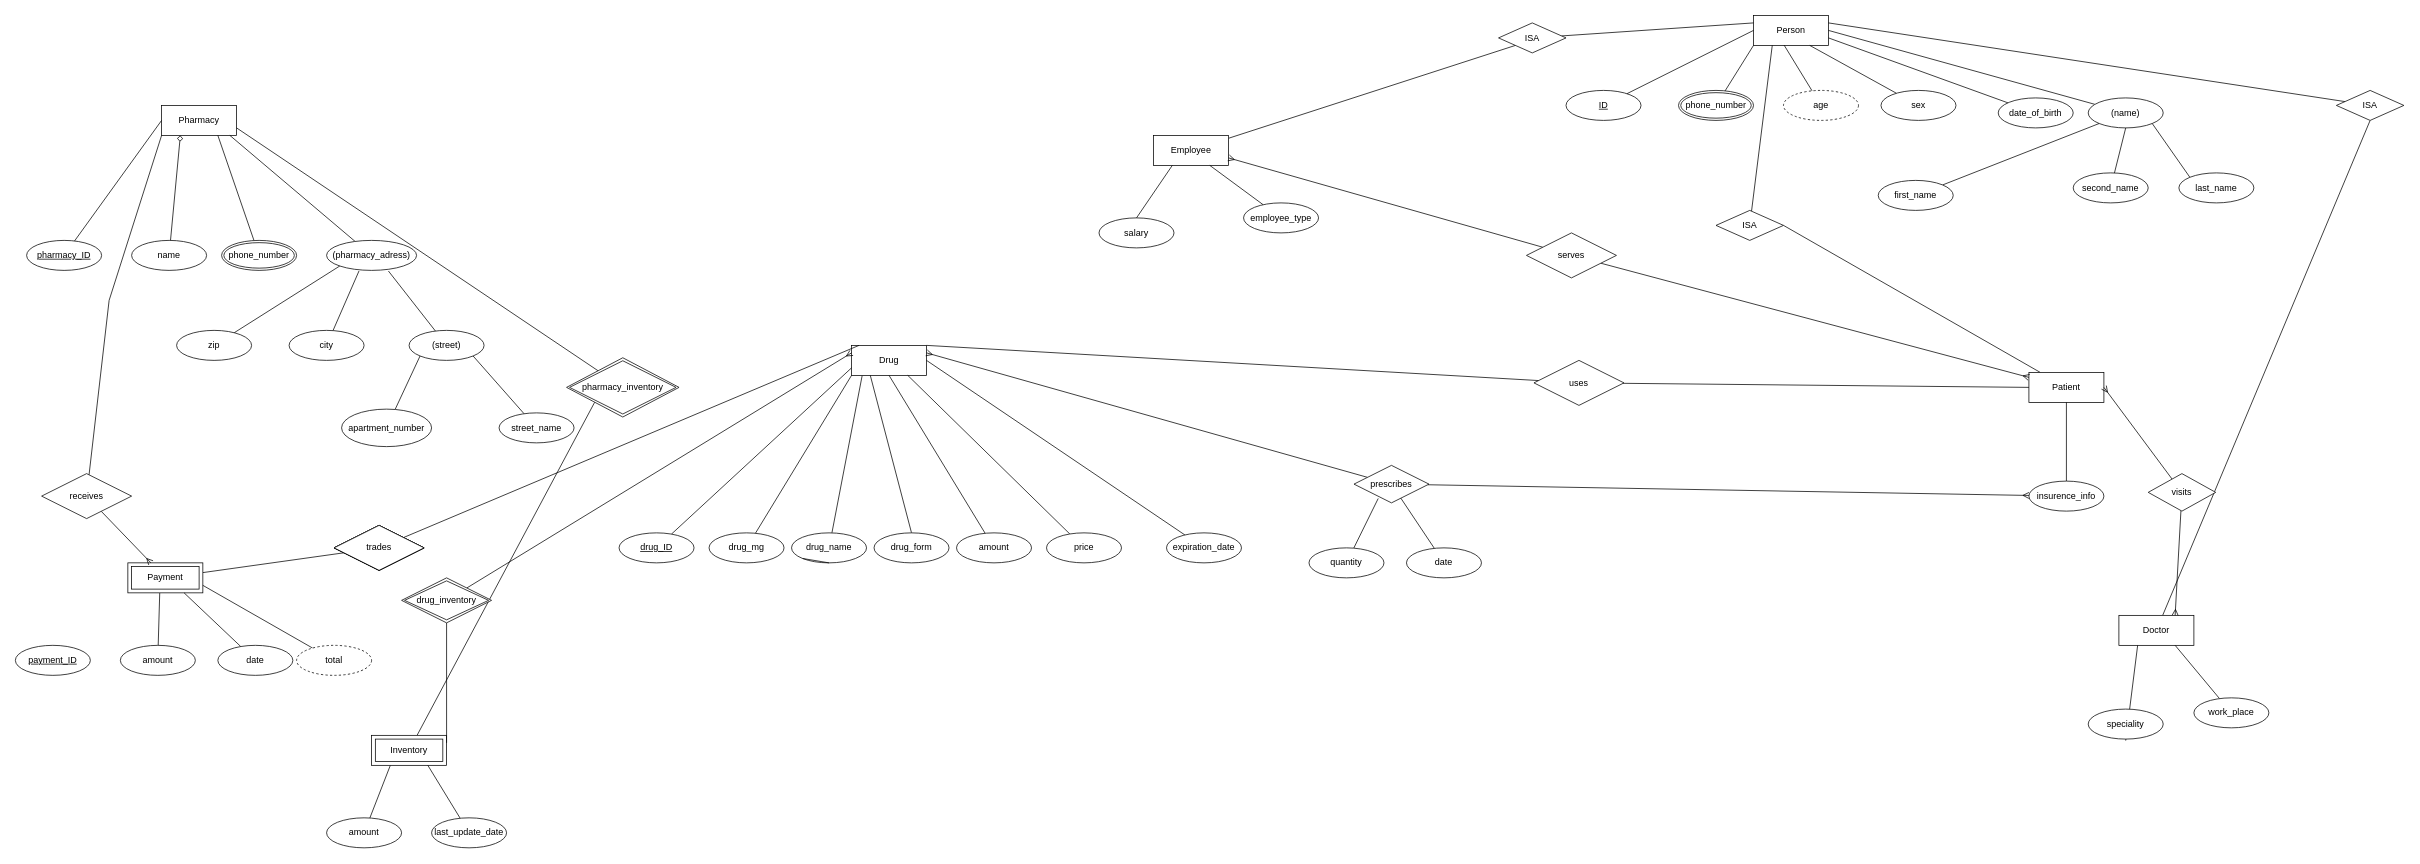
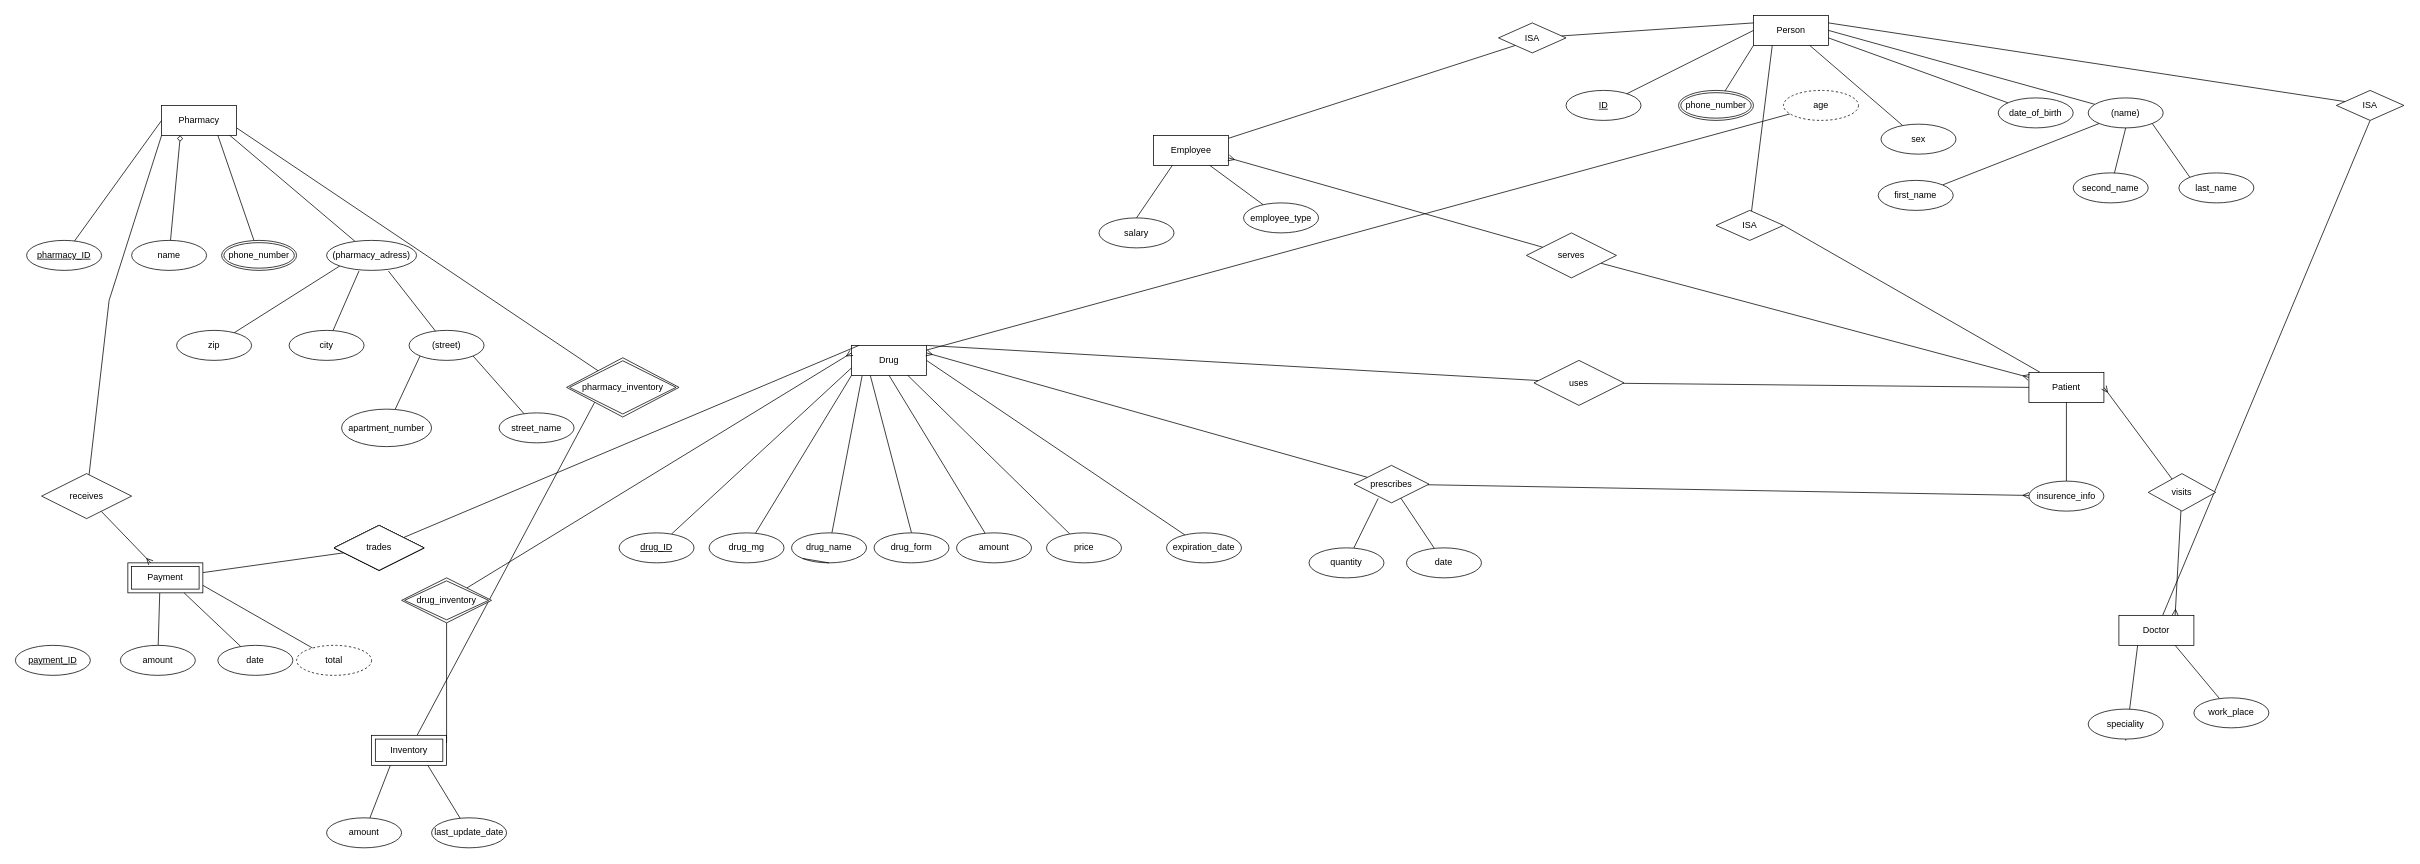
edge "Person" -- "age": now "Drug" -- "age"
node "sex": moved (1919, 105) -> (1919, 139)
